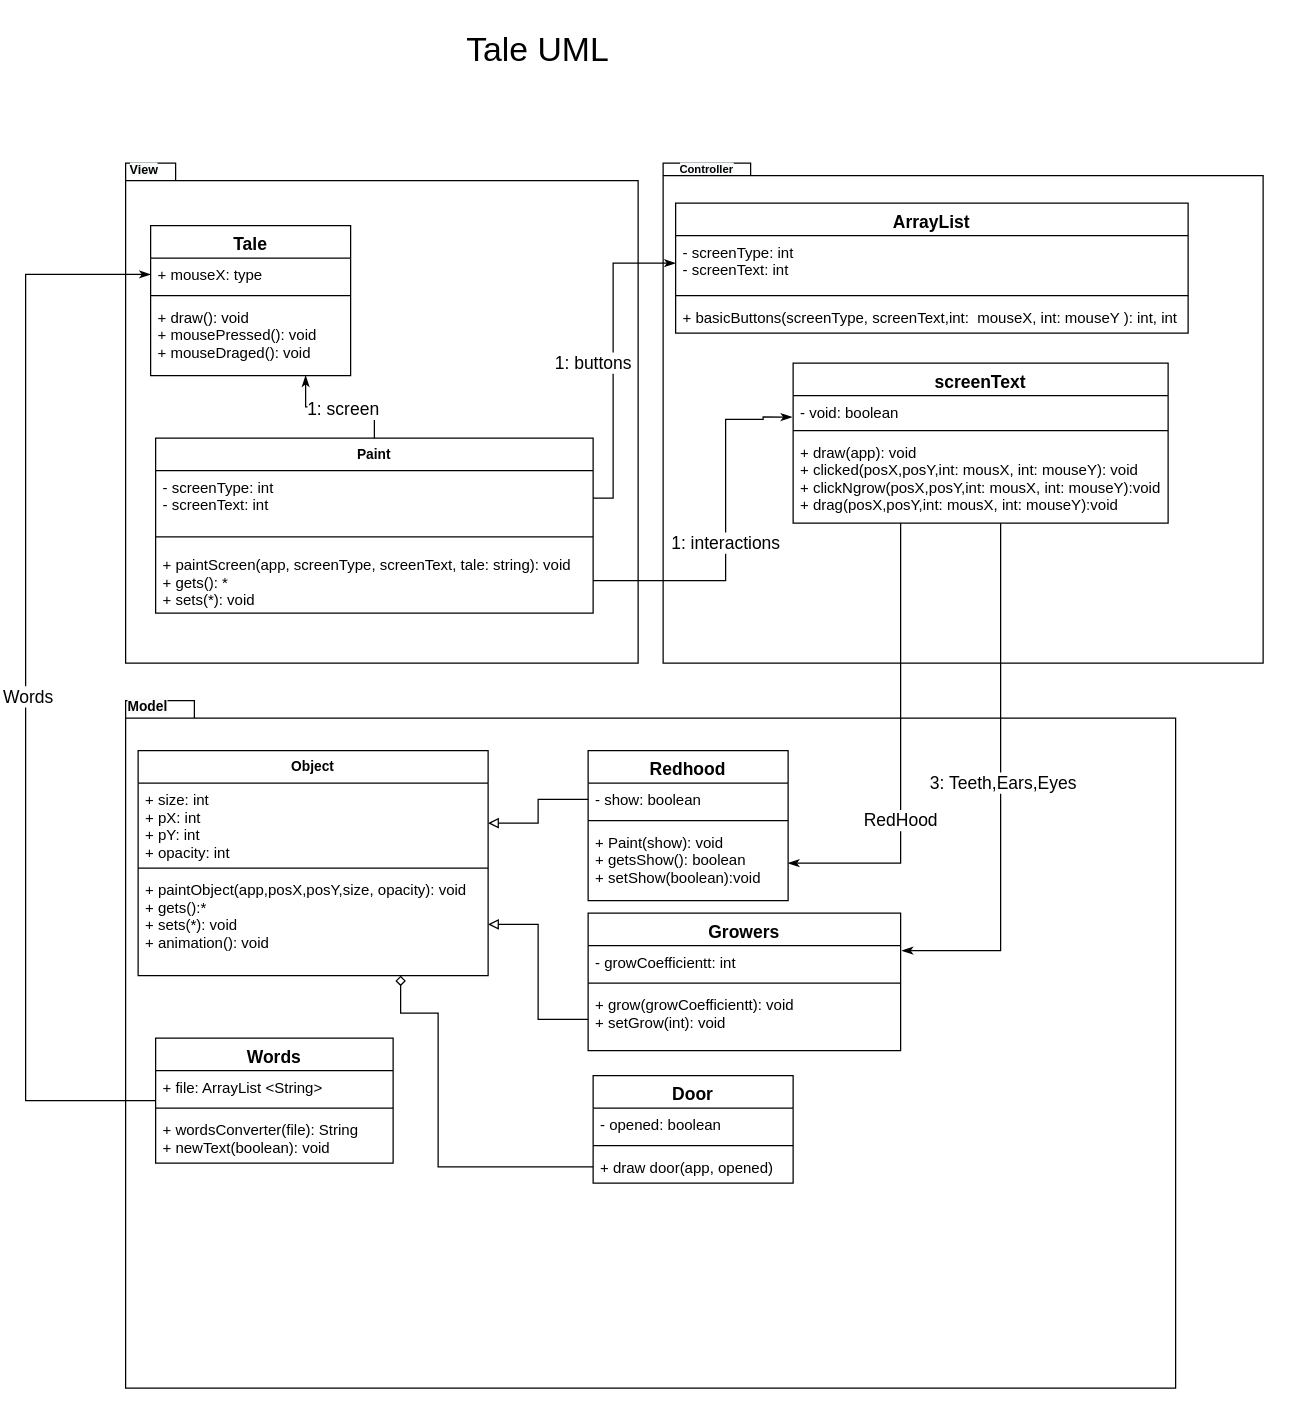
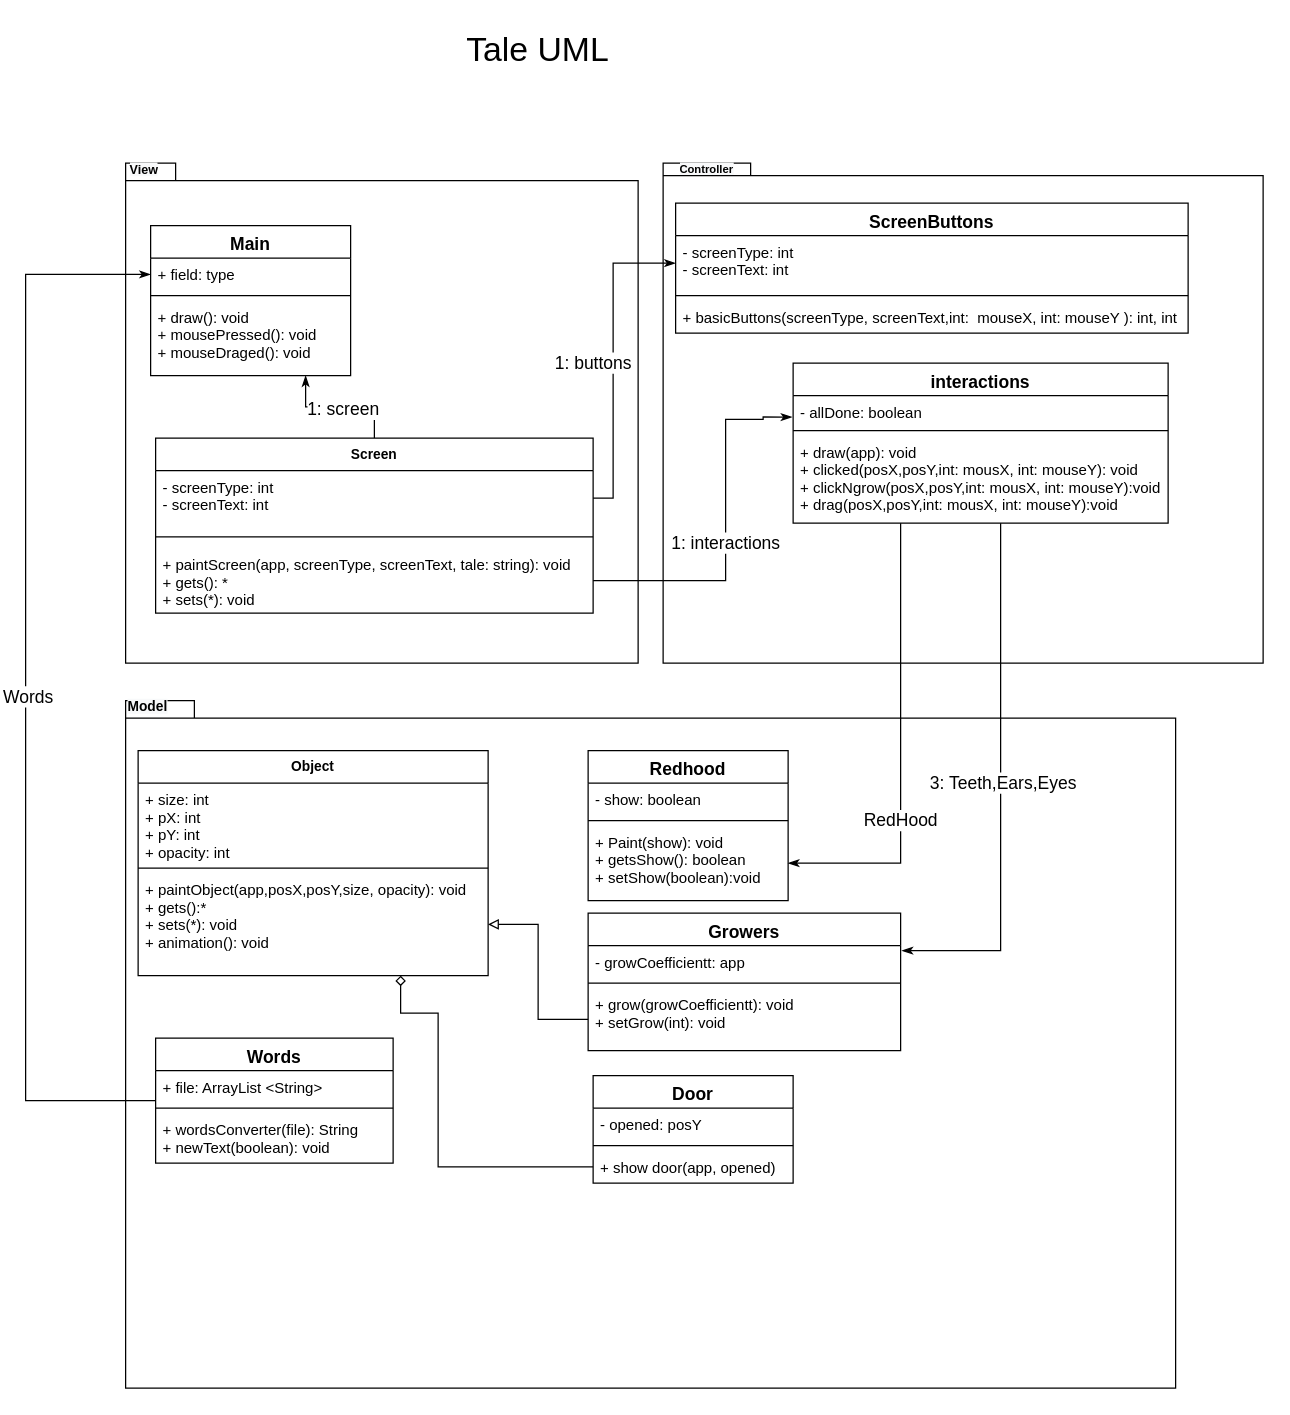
node "ArrayList": label "ArrayList" -> "ScreenButtons"
node "Tale": label "Tale" -> "Main"
node "+ mouseX: type": label "+ mouseX: type" -> "+ field: type"
node "screenText": label "screenText" -> "interactions"
node "- void: boolean": label "- void: boolean" -> "- allDone: boolean"
node "Paint": label "Paint" -> "Screen"
edge "- show: boolean" -> "+ size: int + pX: int + pY: int + opacity: int": removed
node "- growCoefficientt: int": label "- growCoefficientt: int" -> "- growCoefficientt: app"
node "- opened: boolean": label "- opened: boolean" -> "- opened: posY"
node "+ draw door(app, opened)": label "+ draw door(app, opened)" -> "+ show door(app, opened)"
